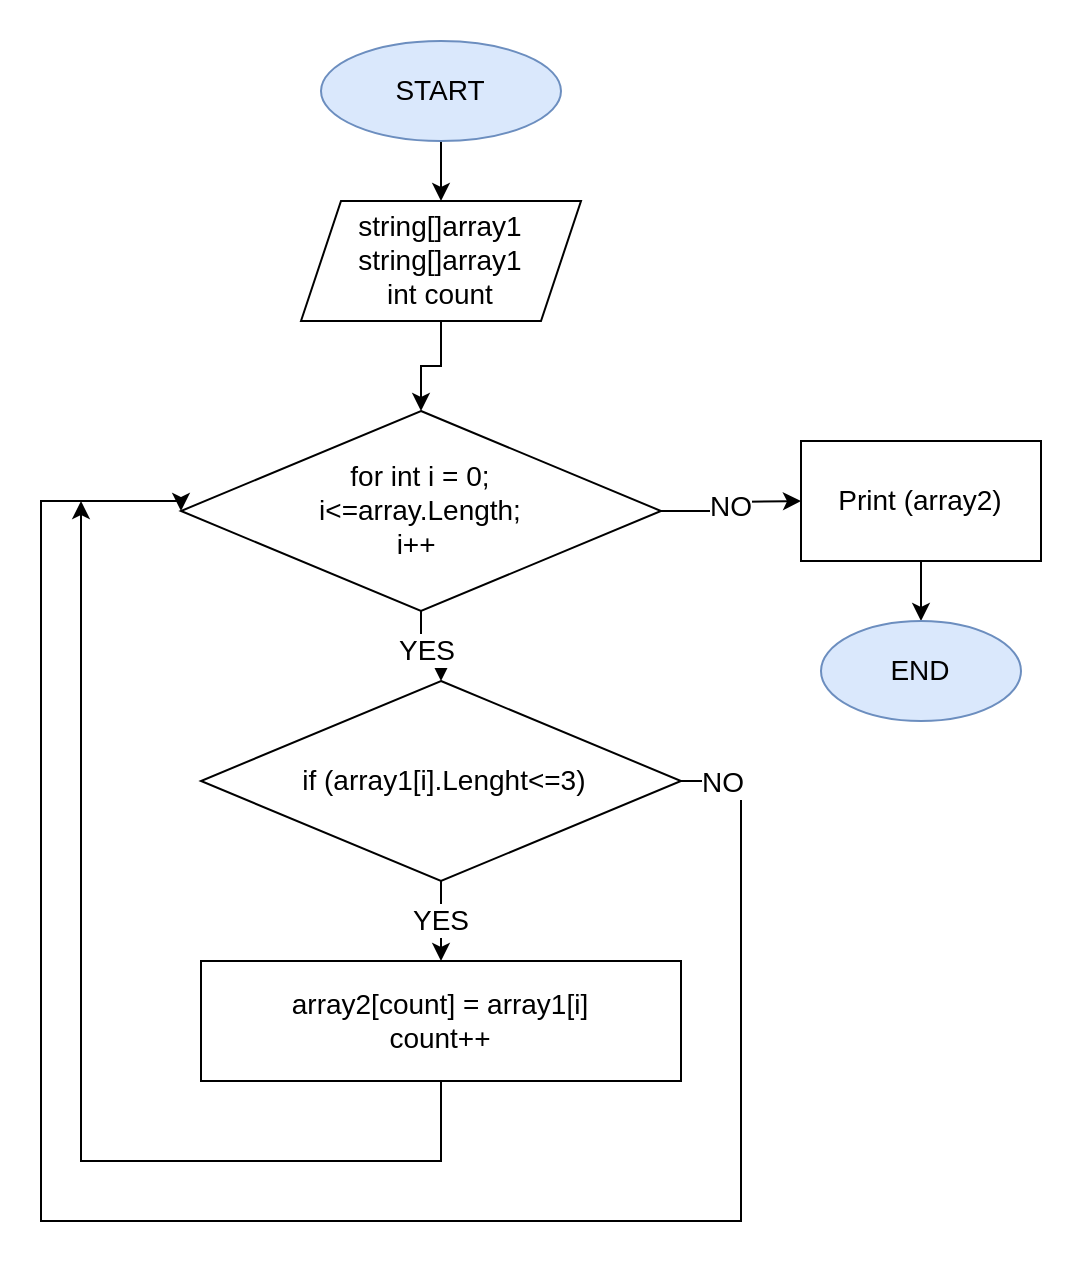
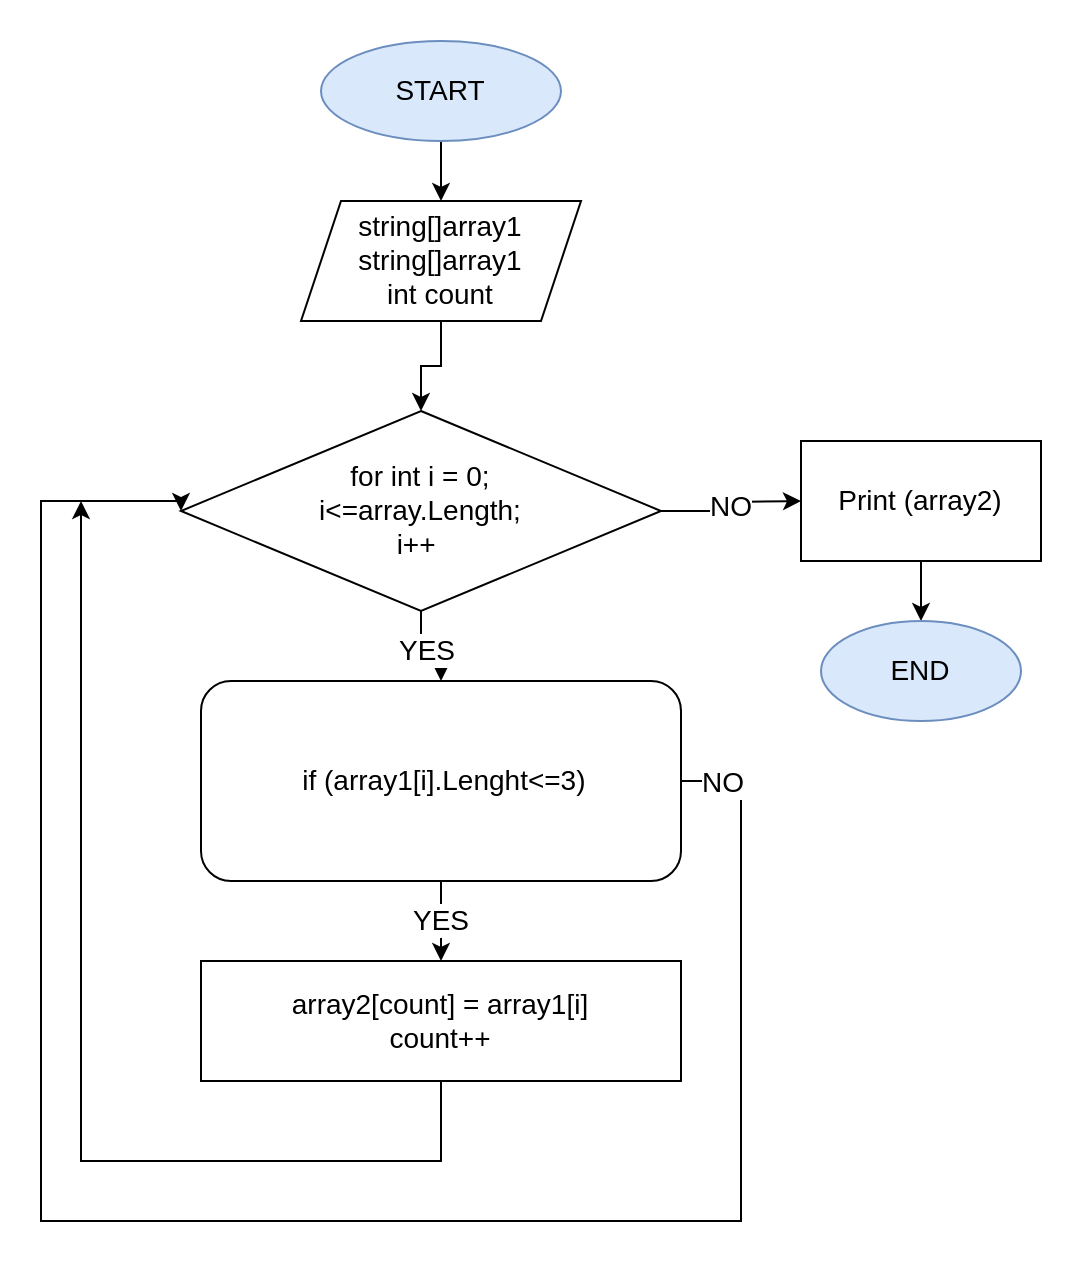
node "if (array1[i].Lenght<=3)": shape diamond -> rounded rectangle
